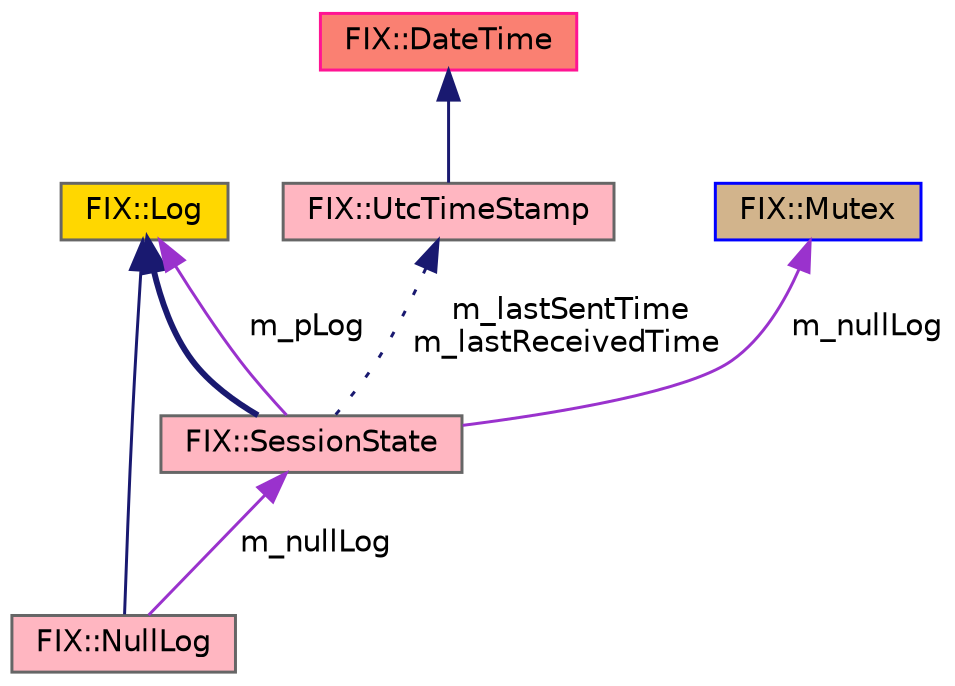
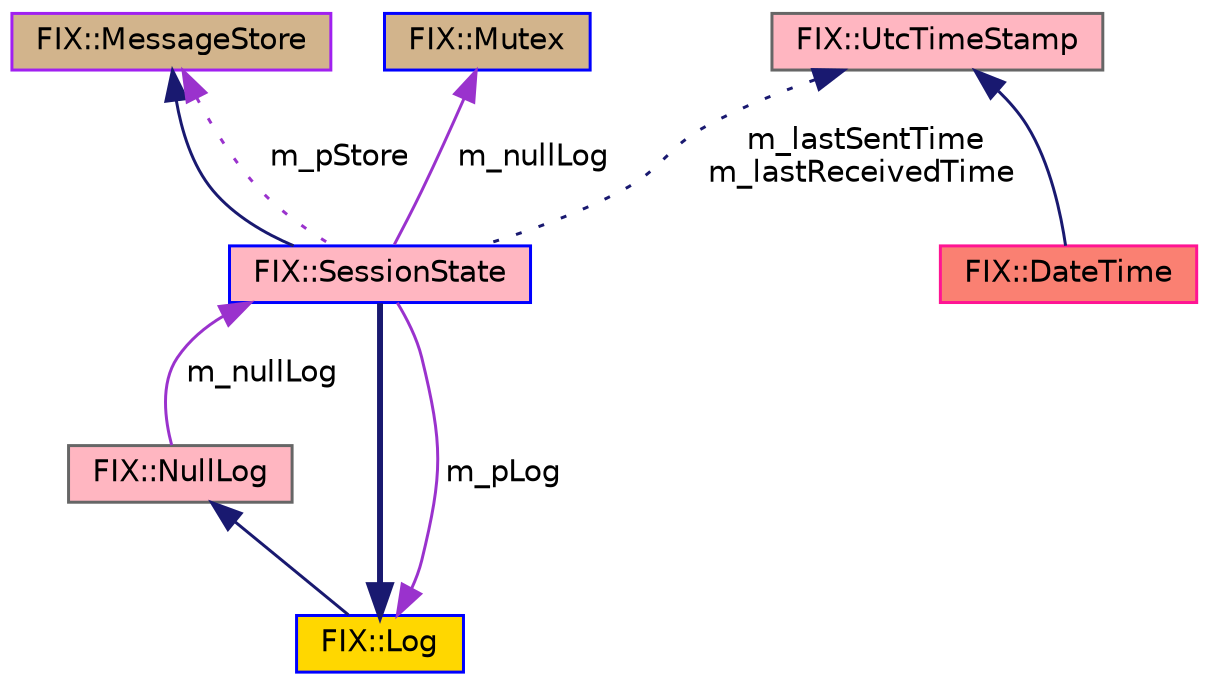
node "FIX::MessageStore": added
edge "FIX::UtcTimeStamp" -> "FIX::DateTime": reversed
node "FIX::Log": color gray40 -> blue
edge "FIX::NullLog" -> "FIX::Log": reversed
node "FIX::SessionState": color gray40 -> blue
